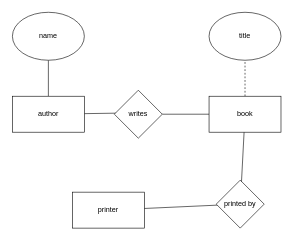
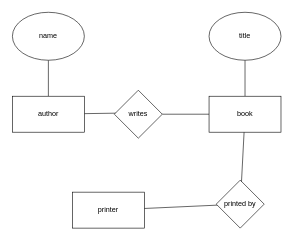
edge "title" -- "book": style dashed -> solid
